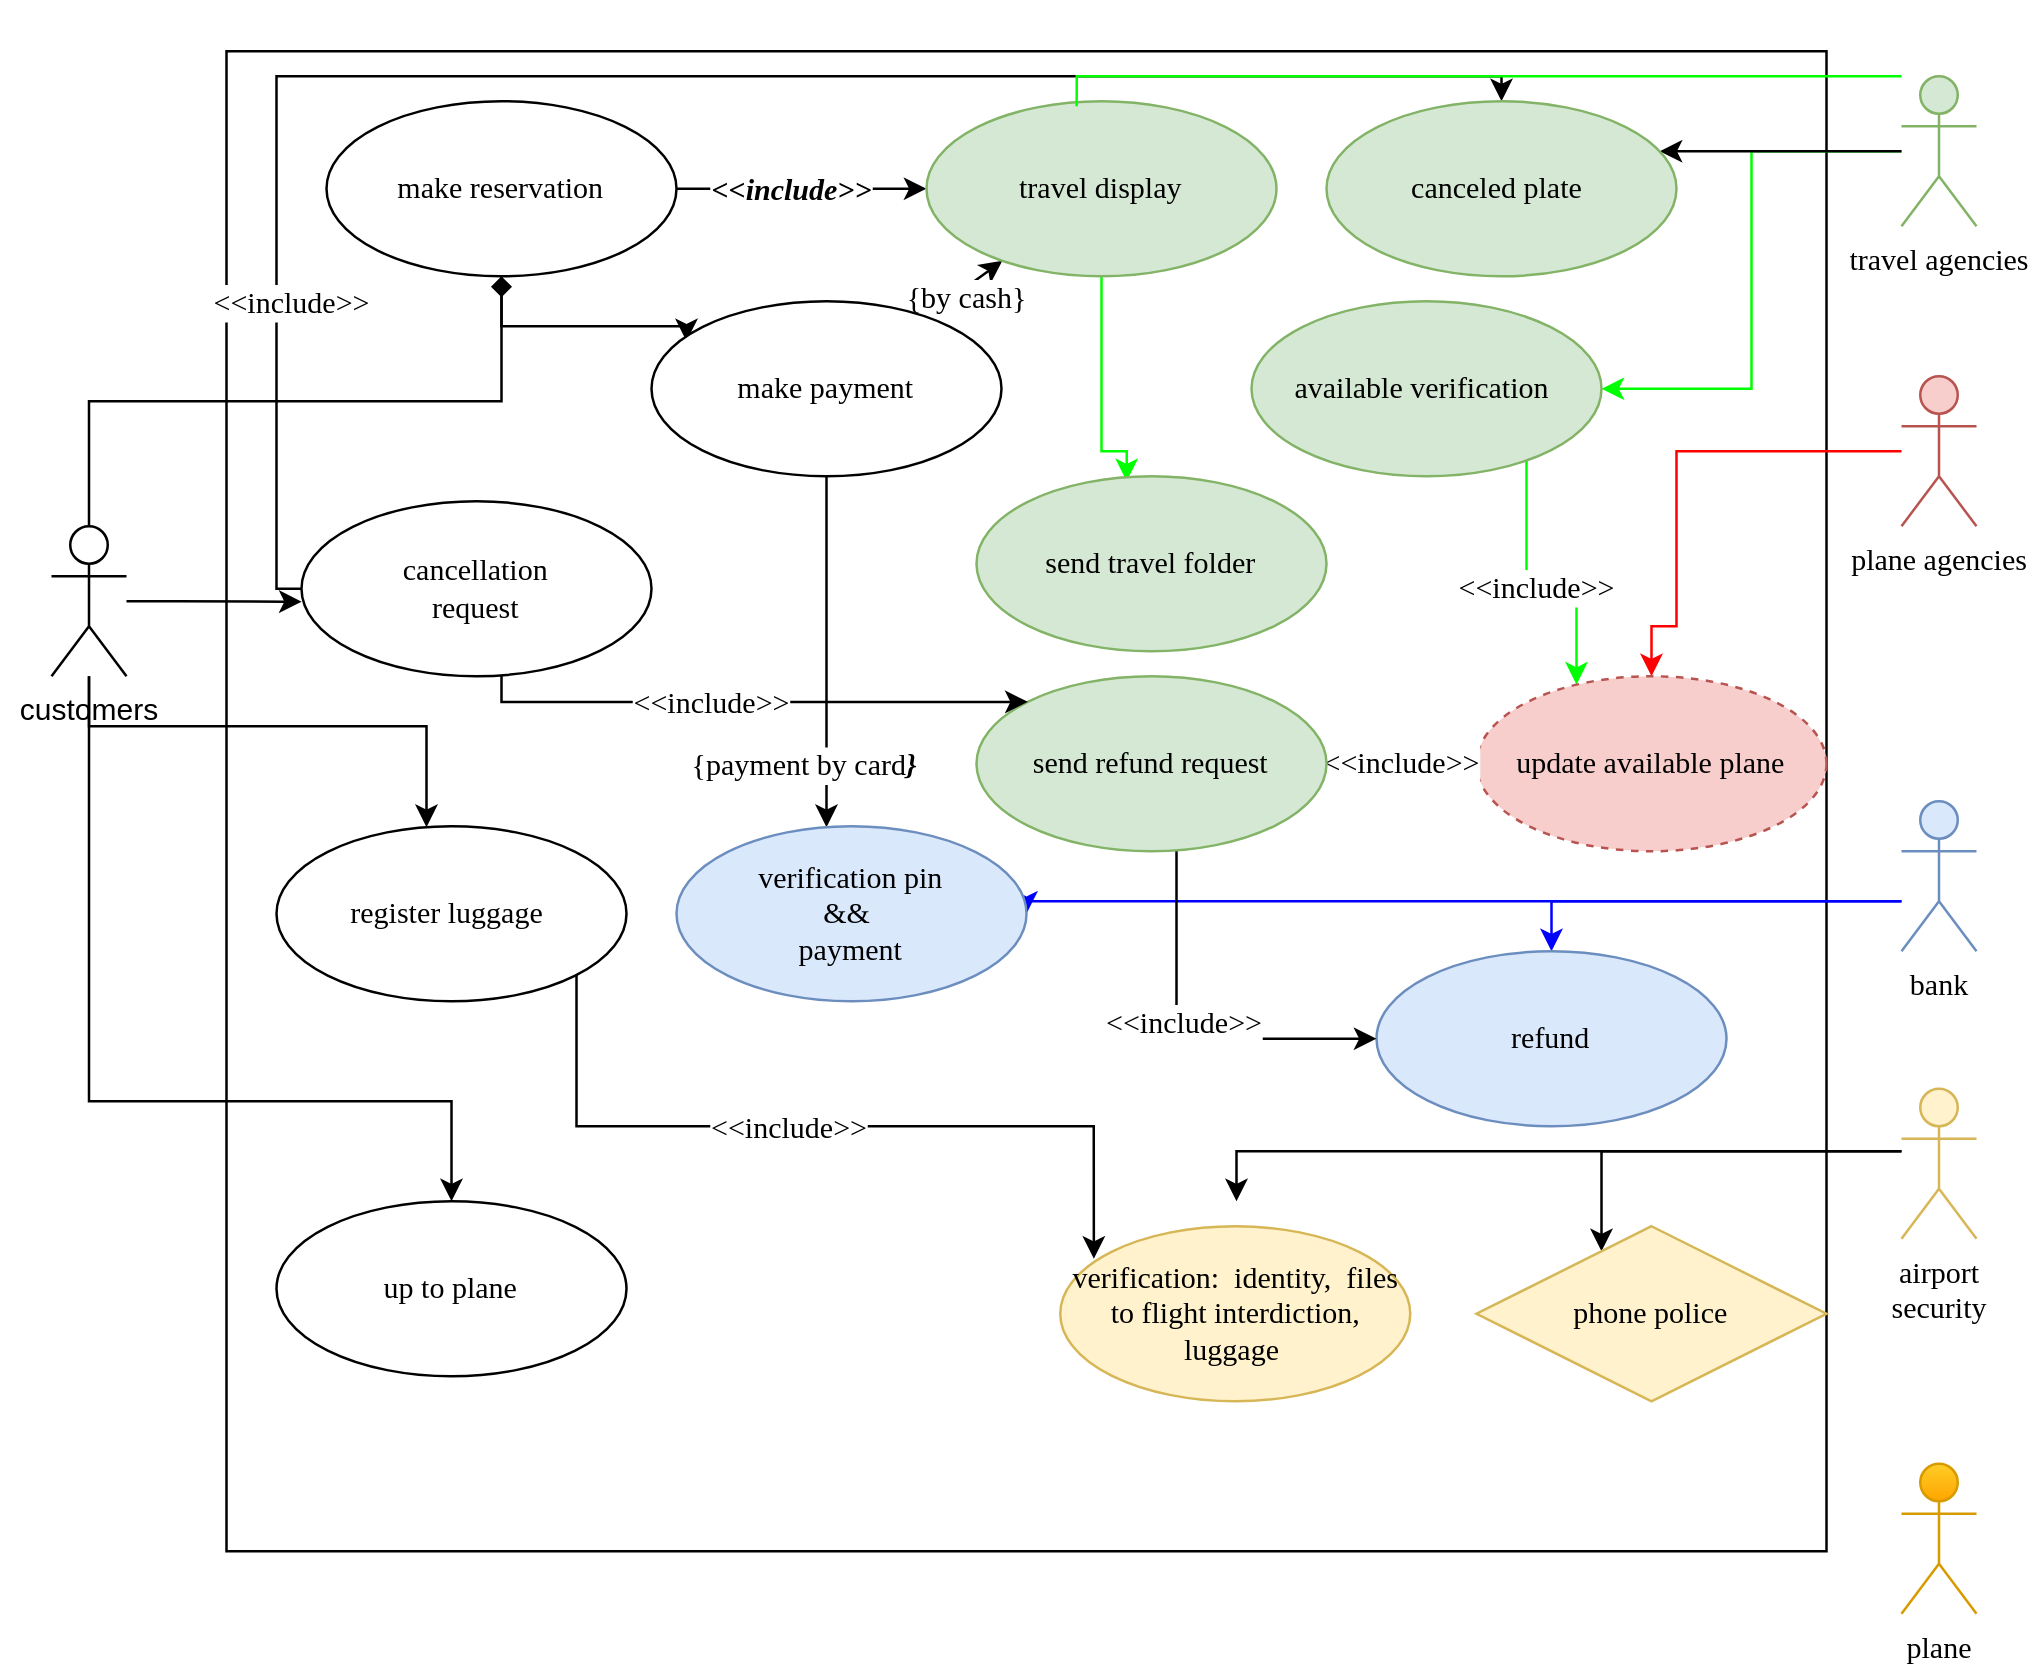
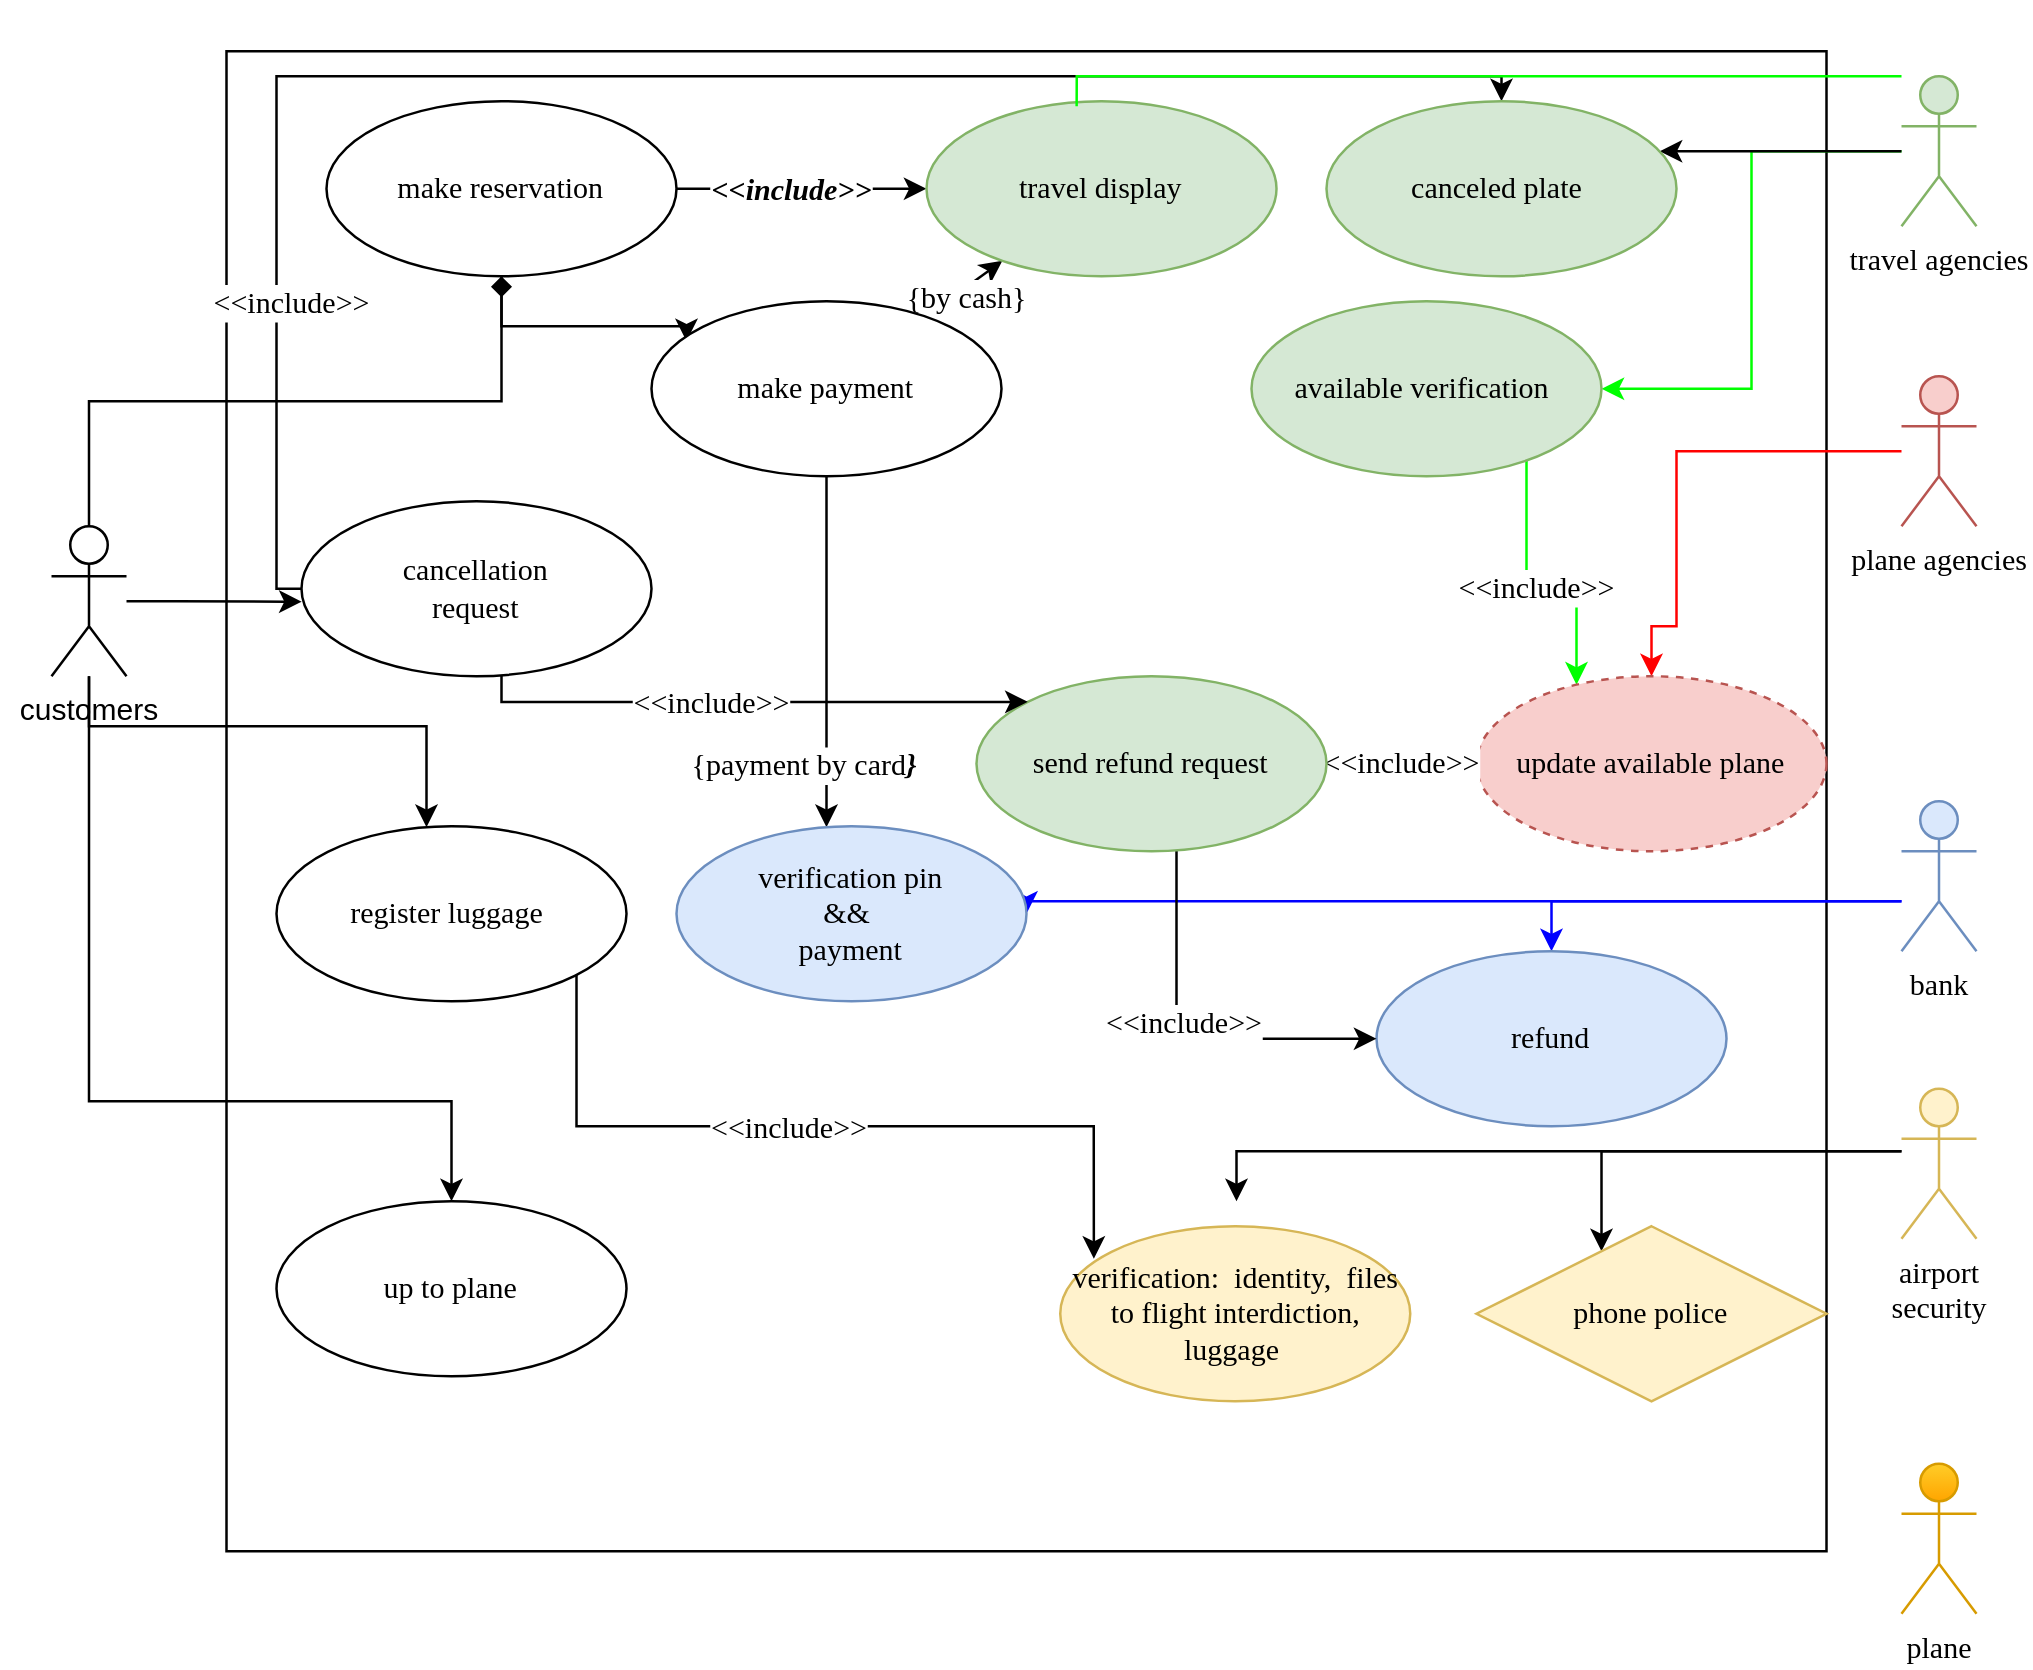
edge "travel display" -> "send travel folder": removed
node "send travel folder": removed
